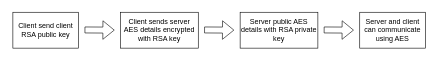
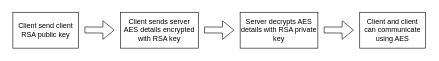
node "Server public AES details with RSA private key": label "Server public AES details with RSA private key" -> "Server decrypts AES details with RSA private key"
node "Server and client can communicate using AES": label "Server and client can communicate using AES" -> "Client and client can communicate using AES"
